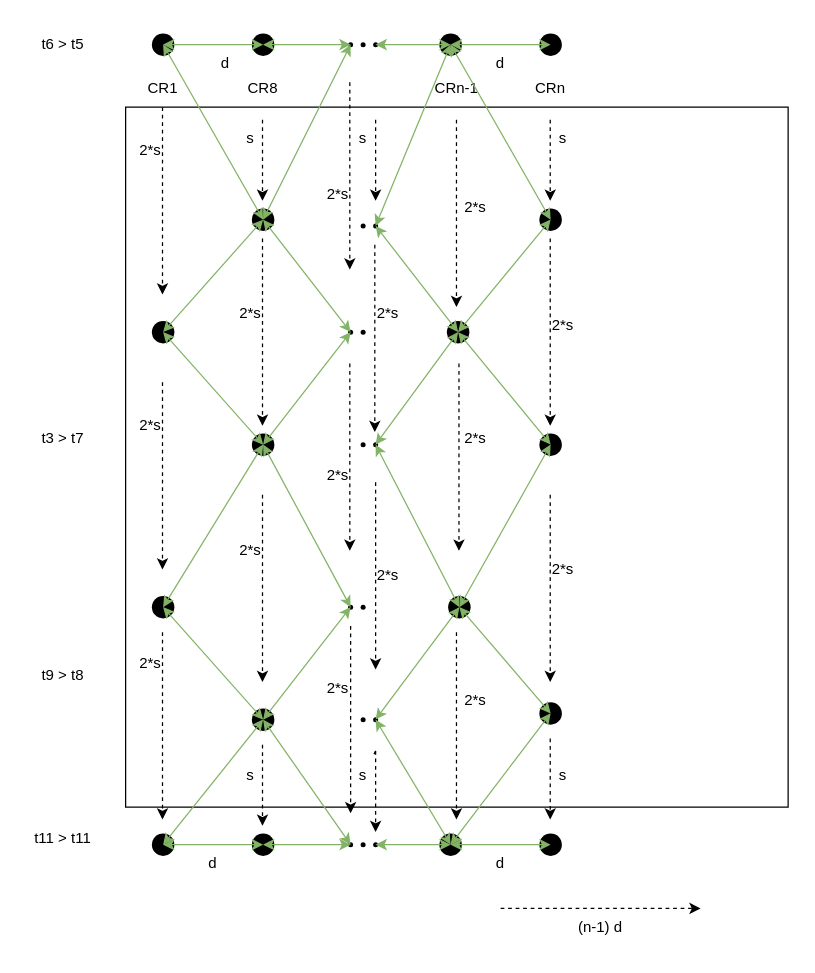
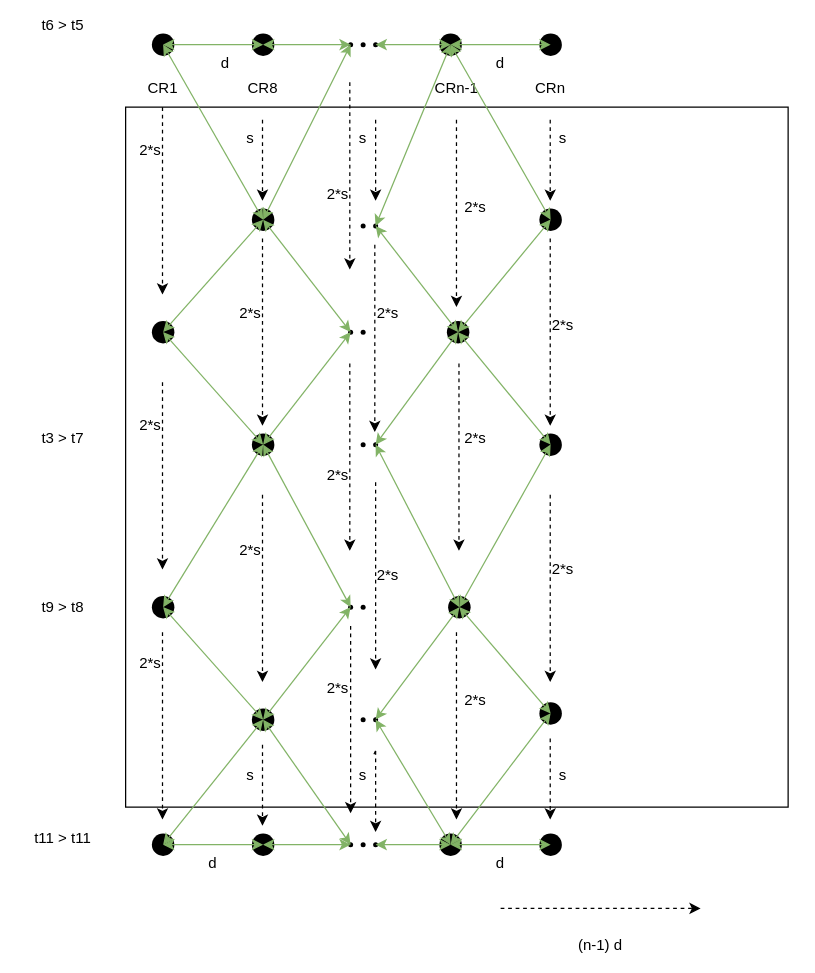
node "t6 > t5": moved (63, 44) -> (63, 26)
node "t9 > t8": moved (63, 676) -> (63, 607)
node "(n-1) d": moved (601, 927) -> (601, 946)
